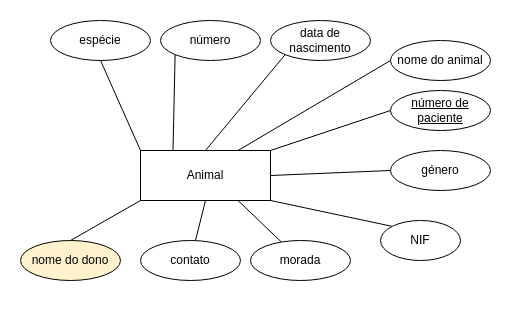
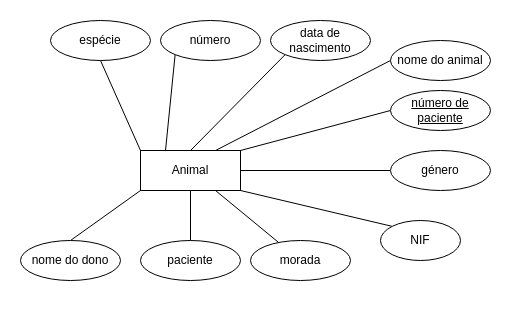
node "Animal": size 130x50 -> 100x40
node "nome do dono": fillcolor #fff2cc -> #ffffff
node "contato": label "contato" -> "paciente"
